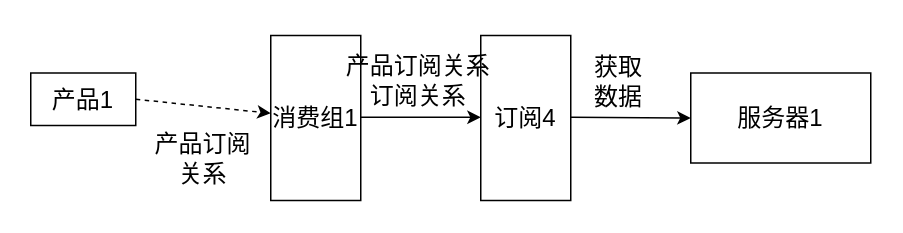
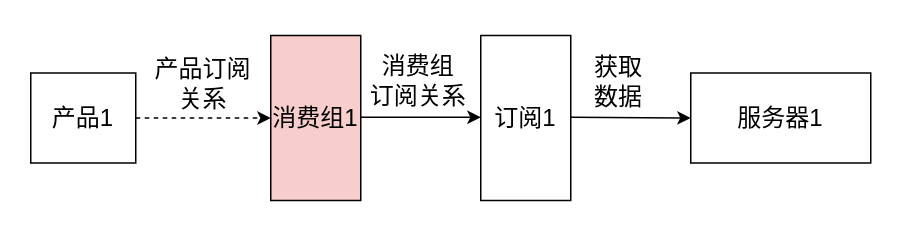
node "产品订阅关系 订阅关系": label "产品订阅关系 订阅关系" -> "消费组 订阅关系"
node "产品1": size 105x53 -> 105x90
node "消费组1": fillcolor #ffffff -> #f8cecc
node "订阅4": label "订阅4" -> "订阅1"
node "产品订阅关系": moved (203, 158) -> (203, 83)
